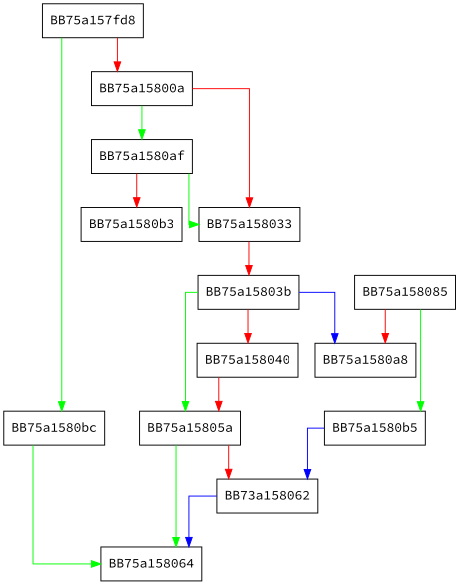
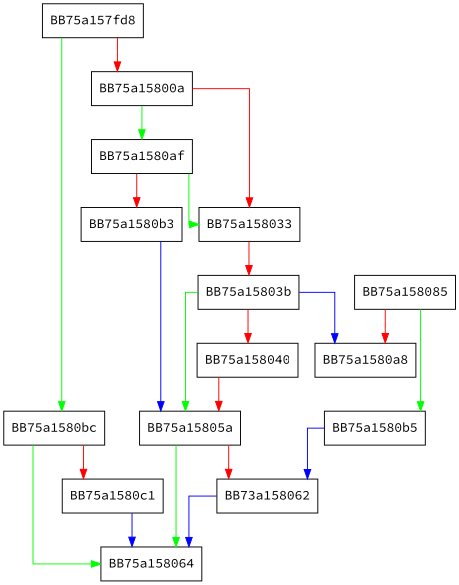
edge "BB75a1580b3" -> "BB75a15805a": added
node "BB75a1580c1": added
